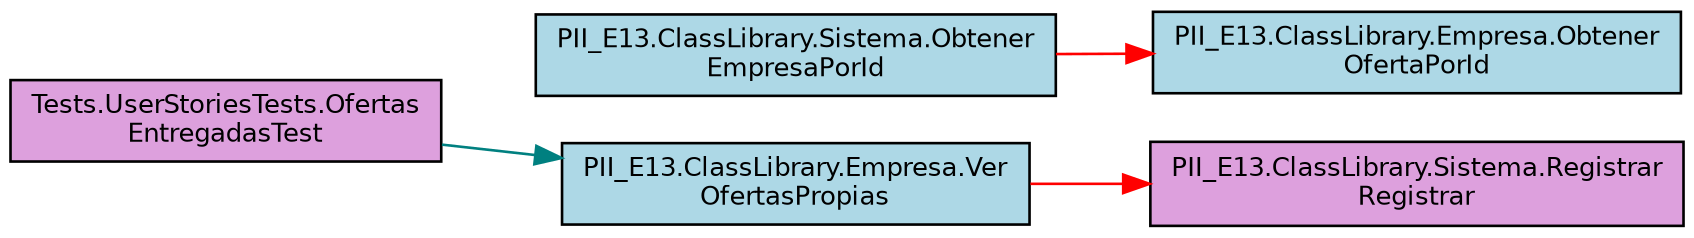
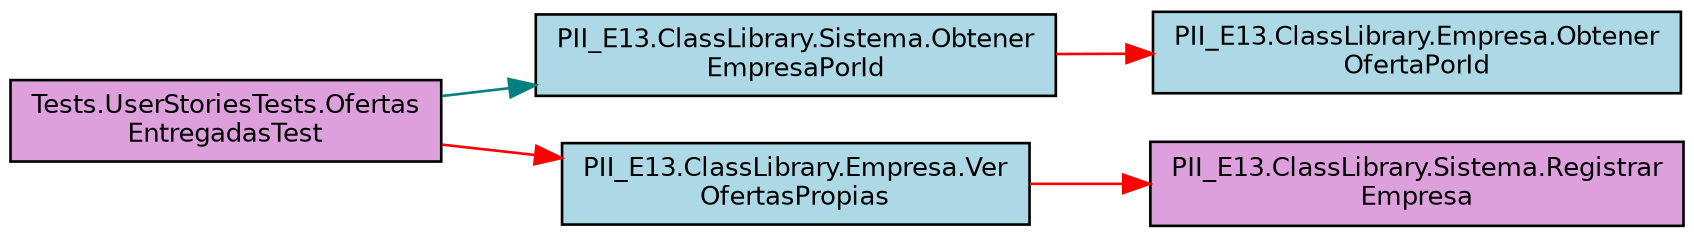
edge "Tests.UserStoriesTests.Ofertas EntregadasTest" -> "PII_E13.ClassLibrary.Sistema.Obtener EmpresaPorId": added
edge "Tests.UserStoriesTests.Ofertas EntregadasTest" -> "PII_E13.ClassLibrary.Empresa.Ver OfertasPropias": color teal -> red
node "PII_E13.ClassLibrary.Sistema.Registrar Registrar": label "PII_E13.ClassLibrary.Sistema.Registrar Registrar" -> "PII_E13.ClassLibrary.Sistema.Registrar Empresa"
